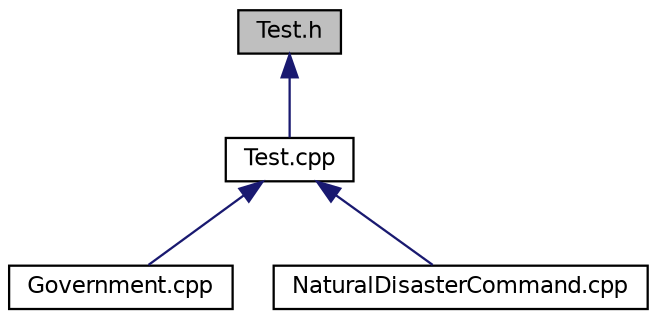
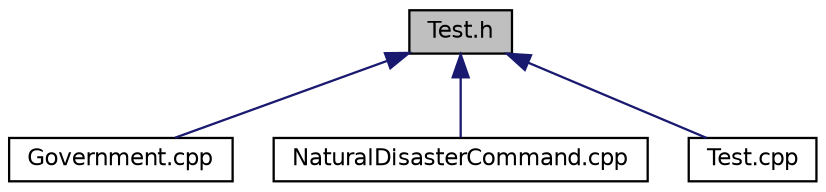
edge "Government.cpp" -> "Test.cpp": now "Government.cpp" -> "Test.h"
edge "NaturalDisasterCommand.cpp" -> "Test.cpp": now "NaturalDisasterCommand.cpp" -> "Test.h"
